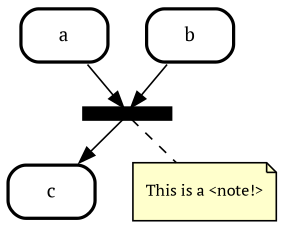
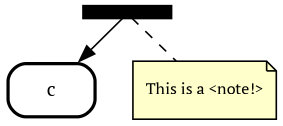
node "a": removed
node "b": removed
